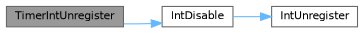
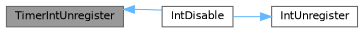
edge "TimerIntUnregister" -> "IntDisable": reversed
